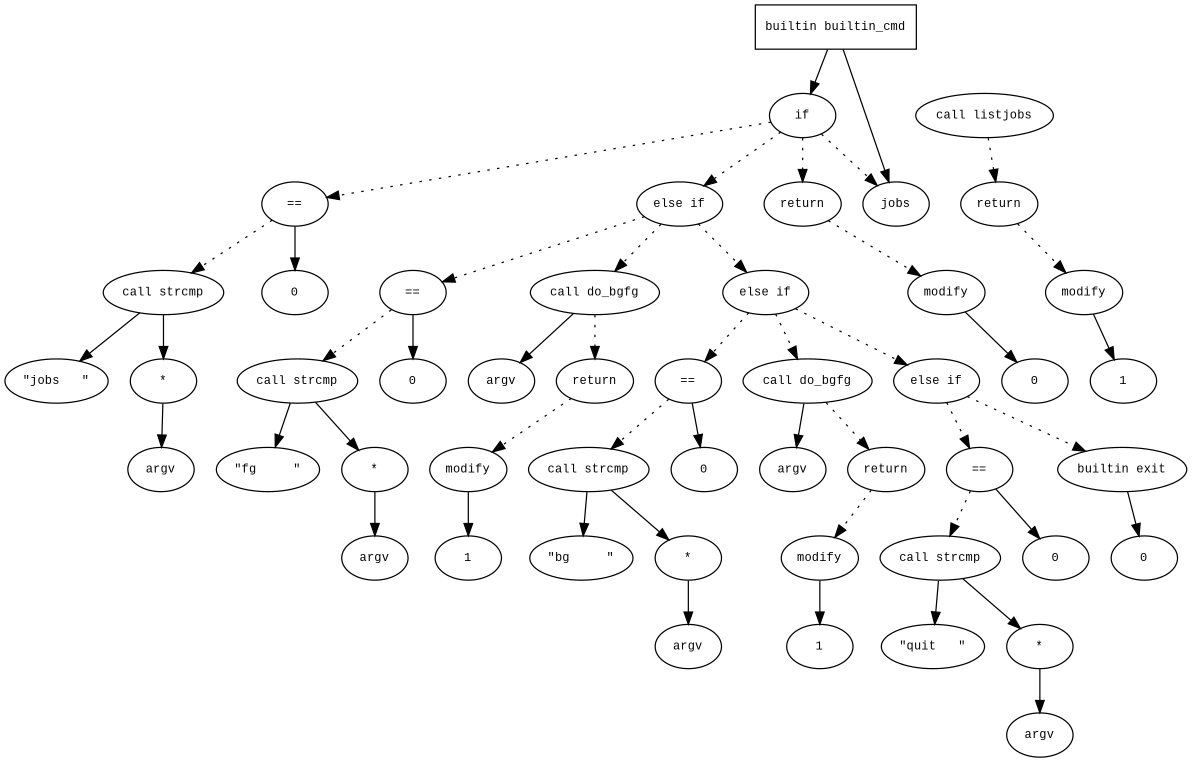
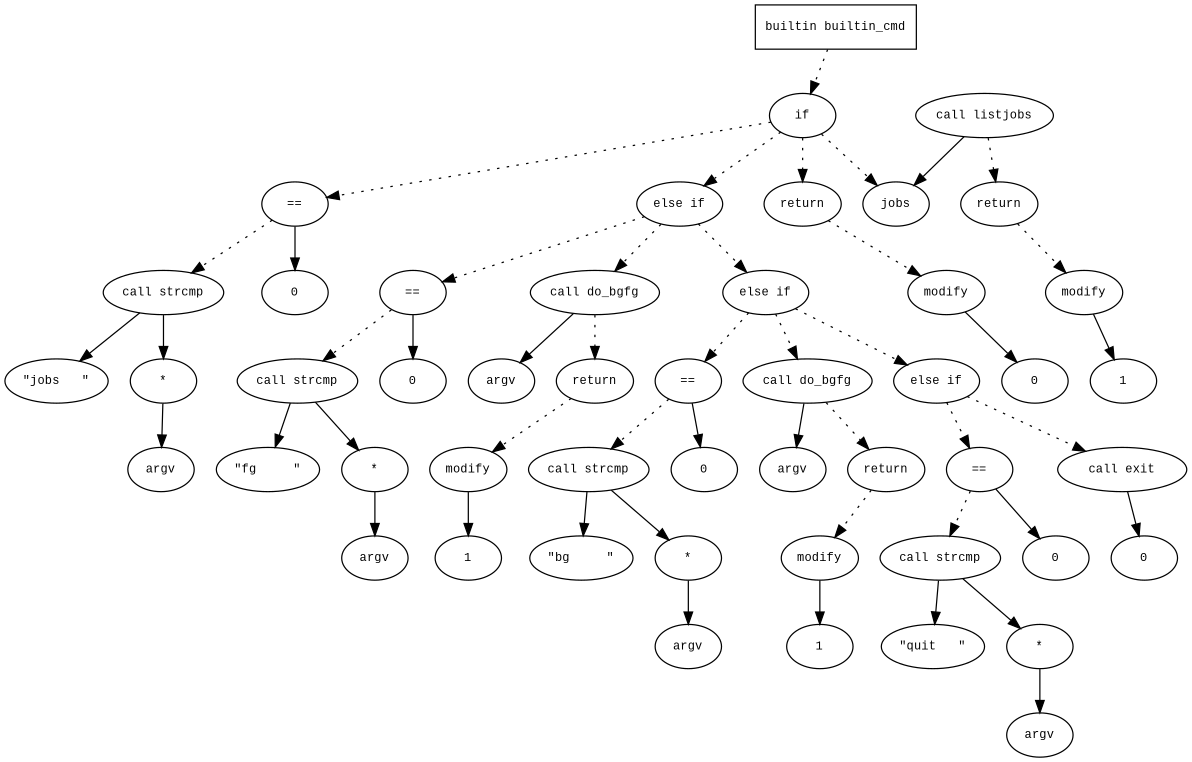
edge "builtin builtin_cmd" -> "if": style solid -> dotted
edge "builtin builtin_cmd" -> "jobs": now "call listjobs" -> "jobs"
node "builtin exit": label "builtin exit" -> "call exit"
